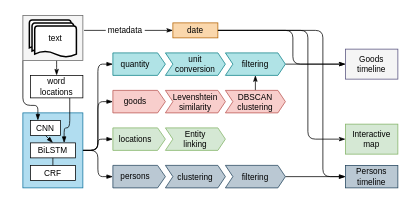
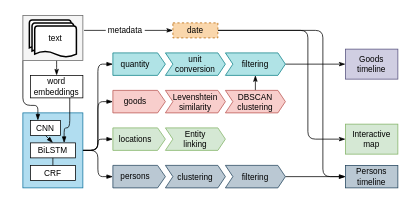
node "date": style solid -> dashed
edge "date" -> "Goods timeline": removed
node "Goods timeline": fillcolor #f5f5f5 -> #d0cee2
node "wordlocations": label "wordlocations" -> "wordembeddings"
